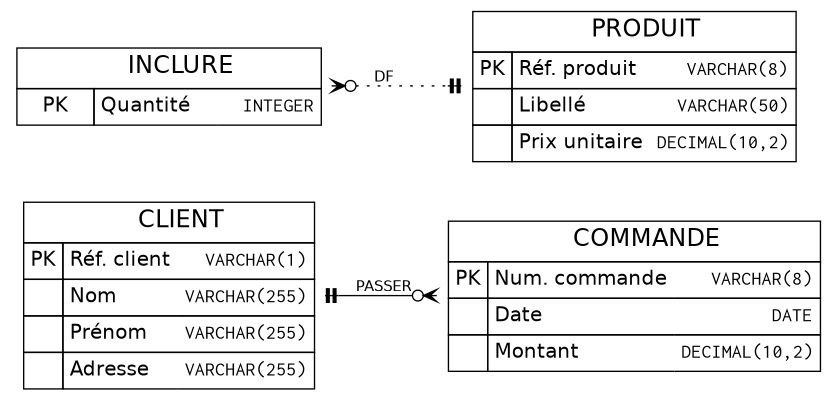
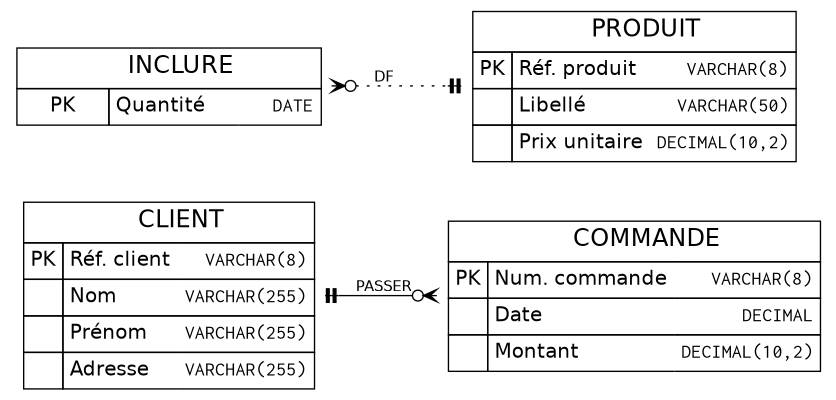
node "INCLURE": text "INTEGER" -> "DATE"
node "CLIENT": text "VARCHAR(1)" -> "VARCHAR(8)"
node "COMMANDE": text "DATE" -> "DECIMAL"
